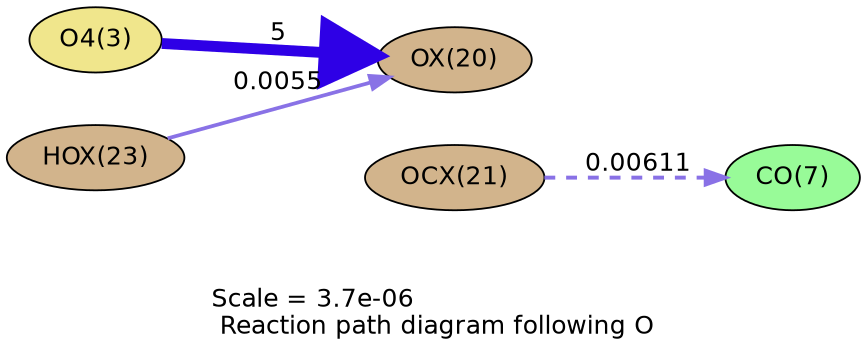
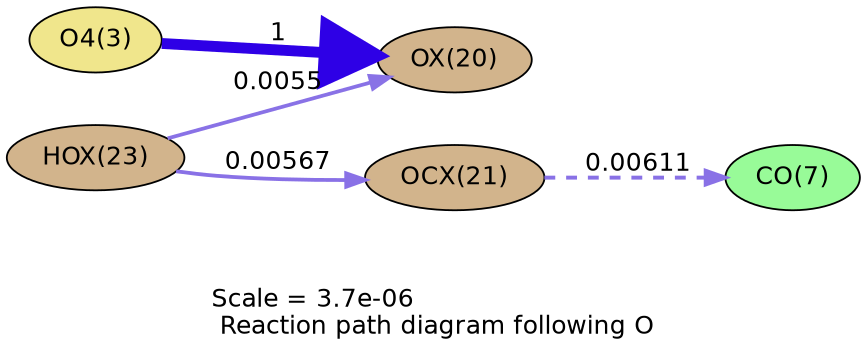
edge "O4(3)" -> "OX(20)": label " 5" -> " 1"
edge "HOX(23)" -> "OCX(21)": added, label "0.00567"
